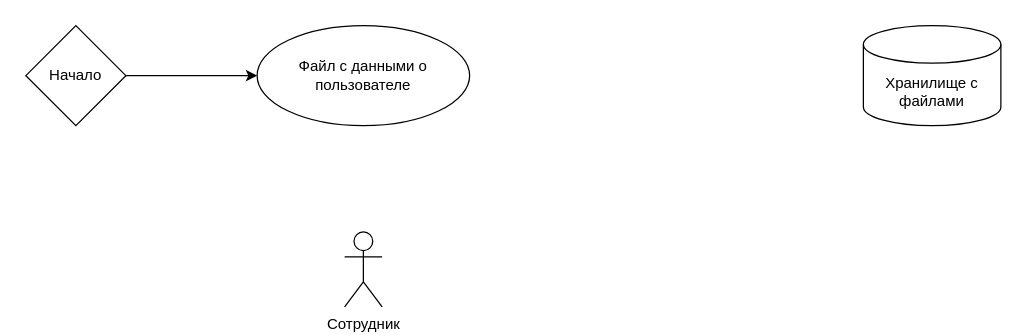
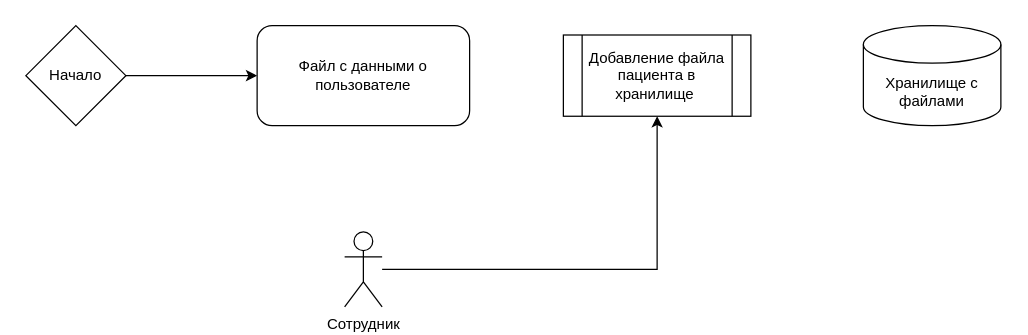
node "Файл с данными о пользователе": shape ellipse -> rounded rectangle
node "Добавление файла пациента в хранилище": added
edge "Сотрудник ресепшена" -> "Добавление файла пациента в хранилище": added
